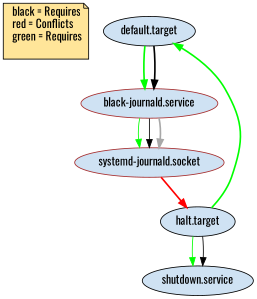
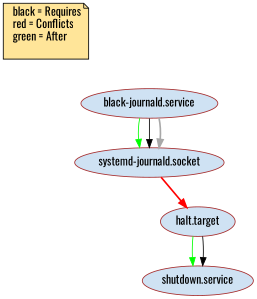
node "default.target": removed
node "black = Requires": text "green = Requires" -> "green = After"
node "halt.target": color black -> brown
node "shutdown.service": color black -> brown
